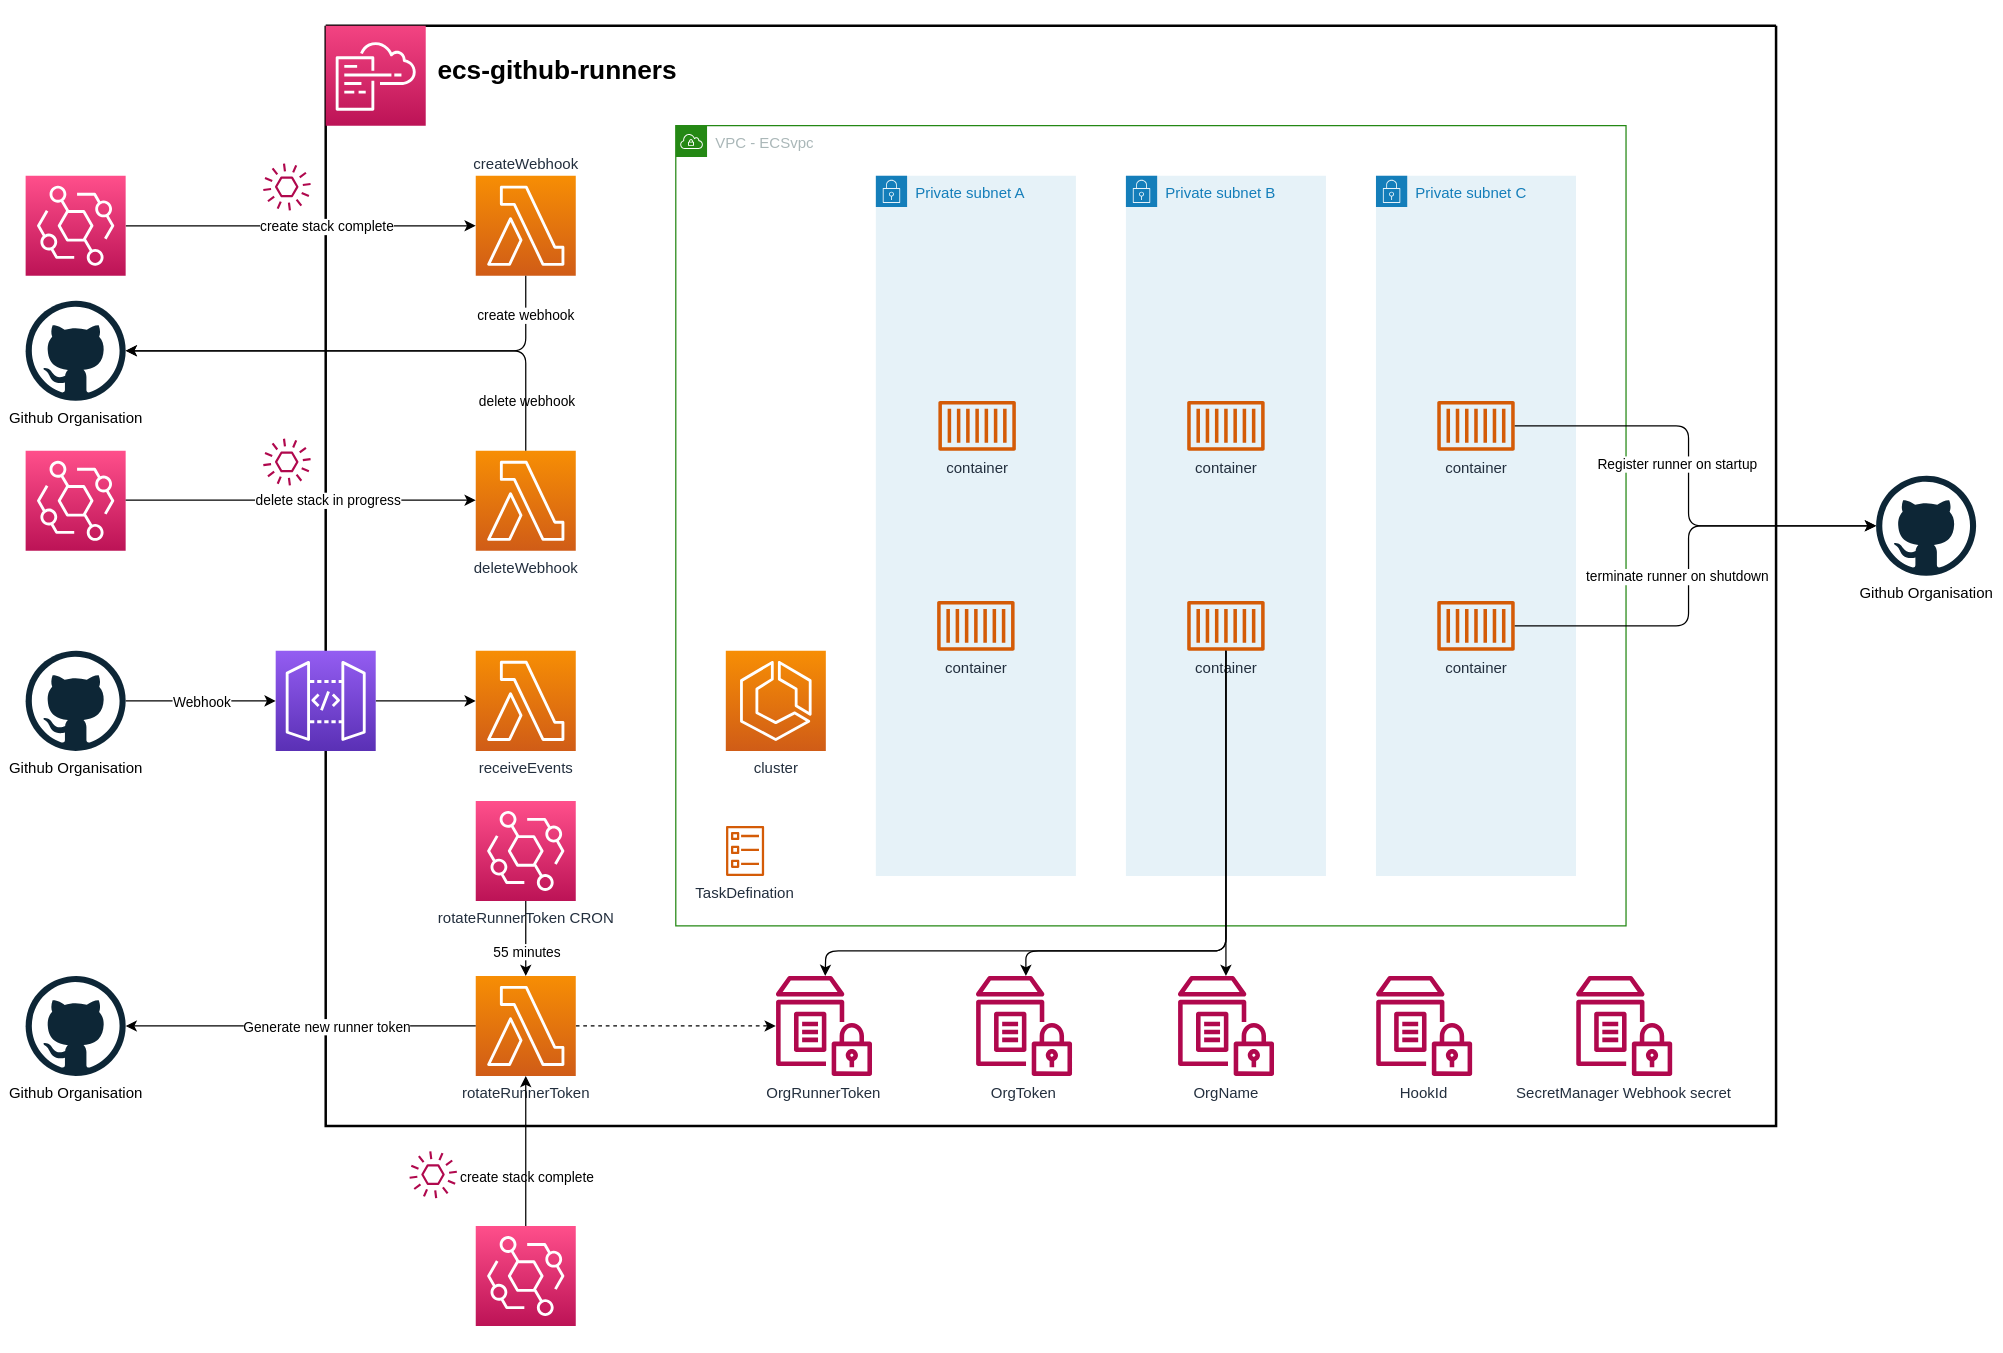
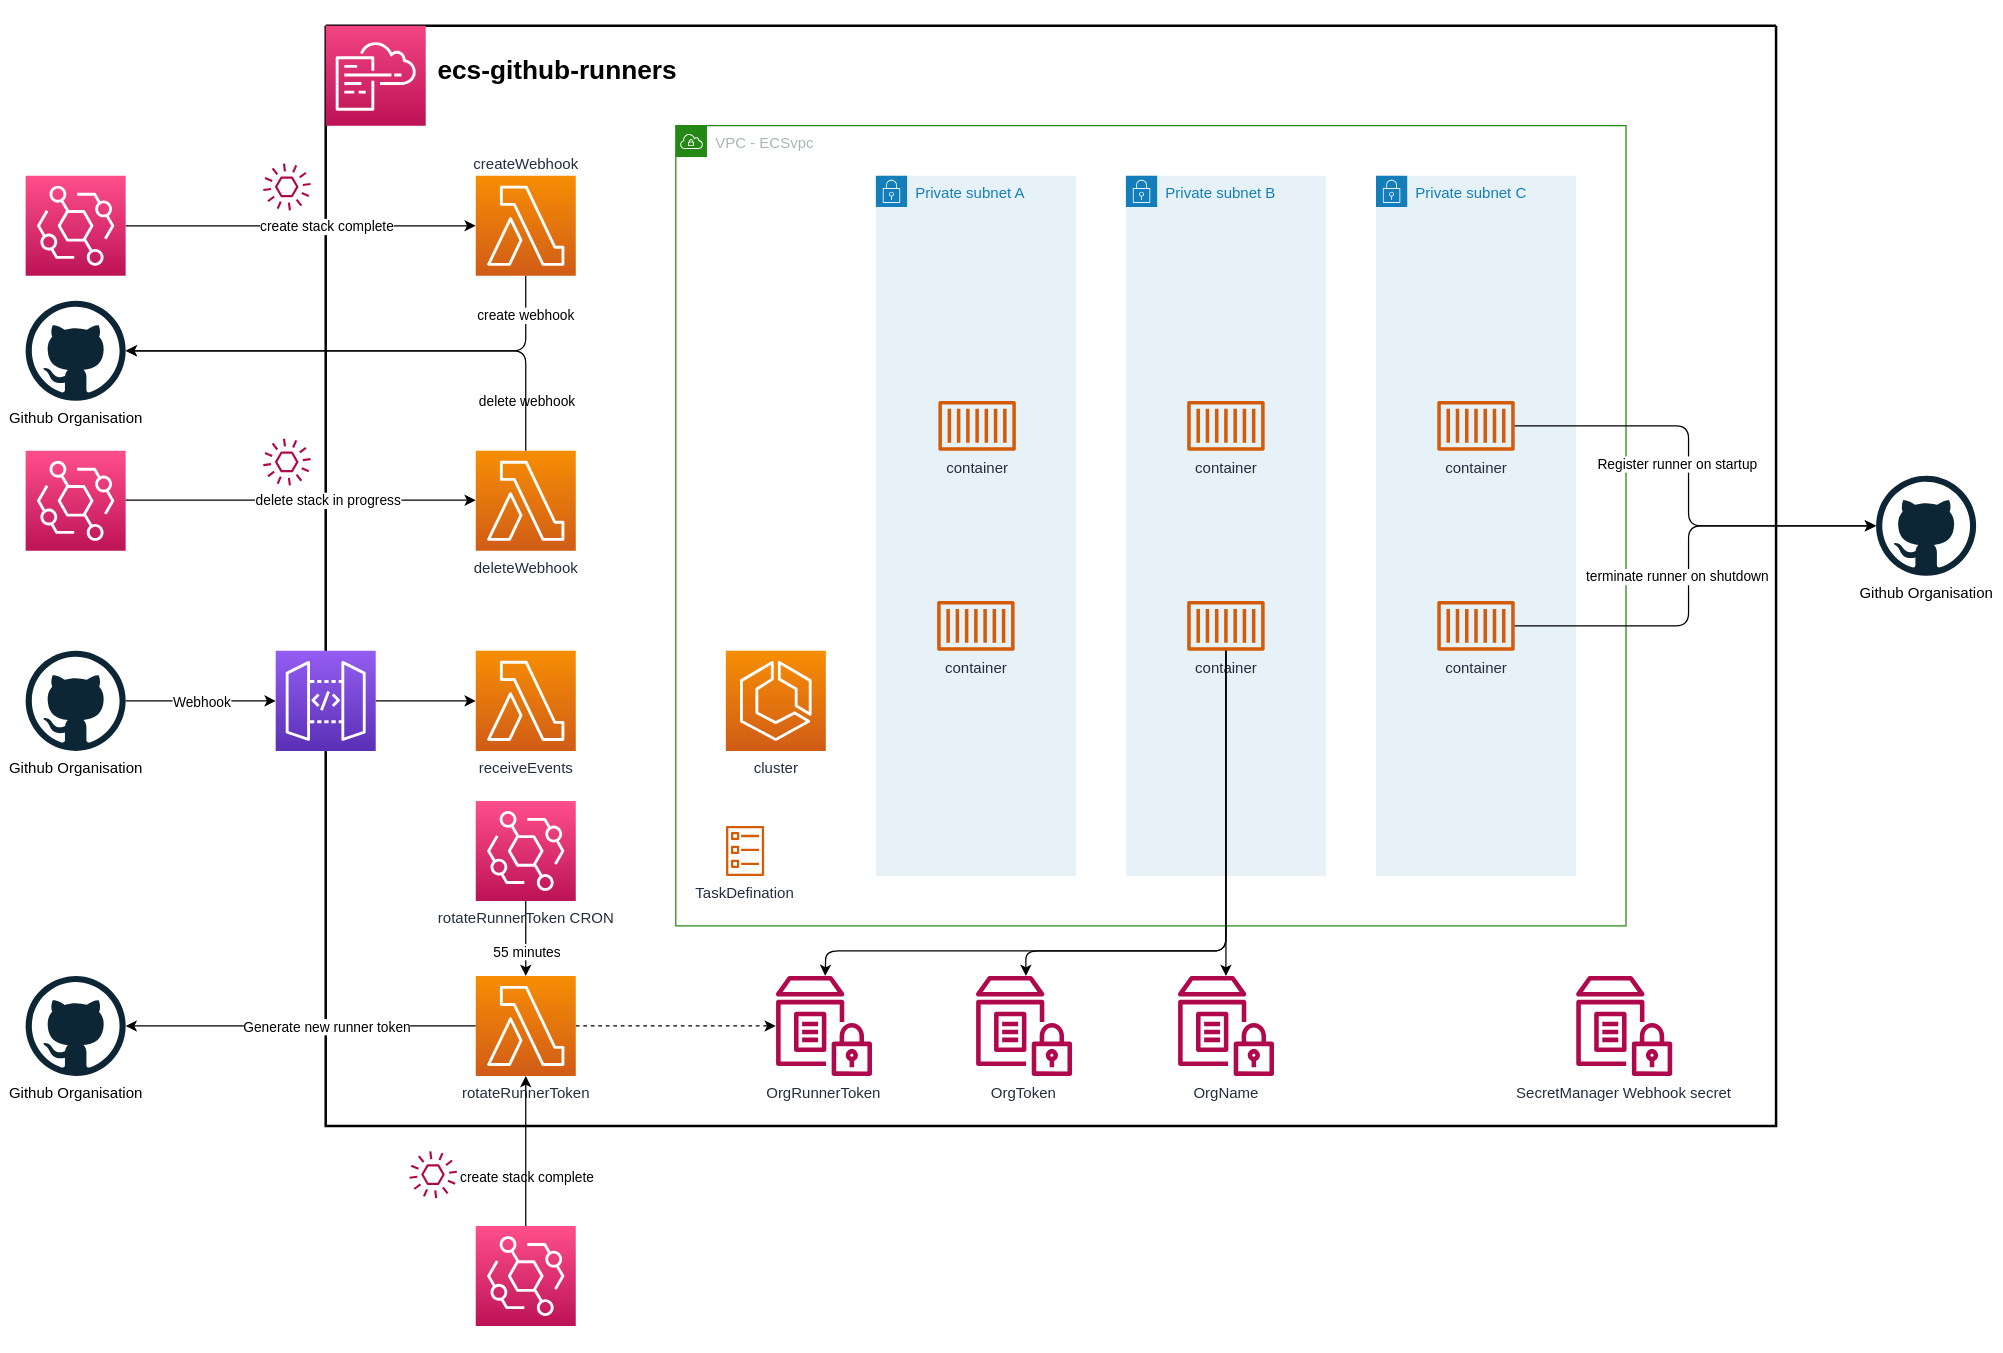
node "HookId": removed
